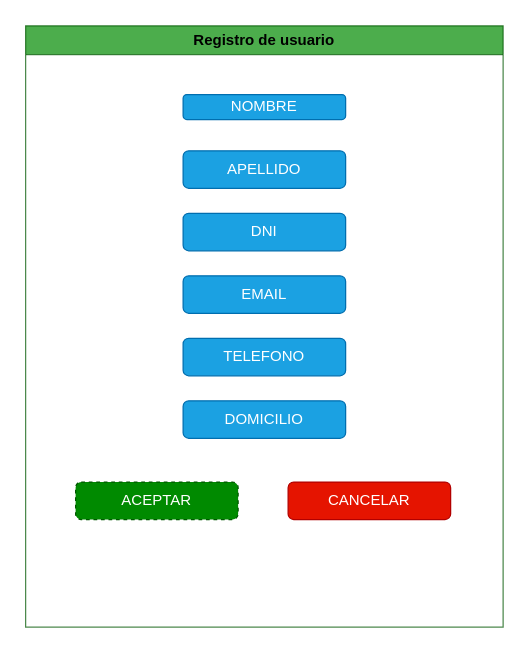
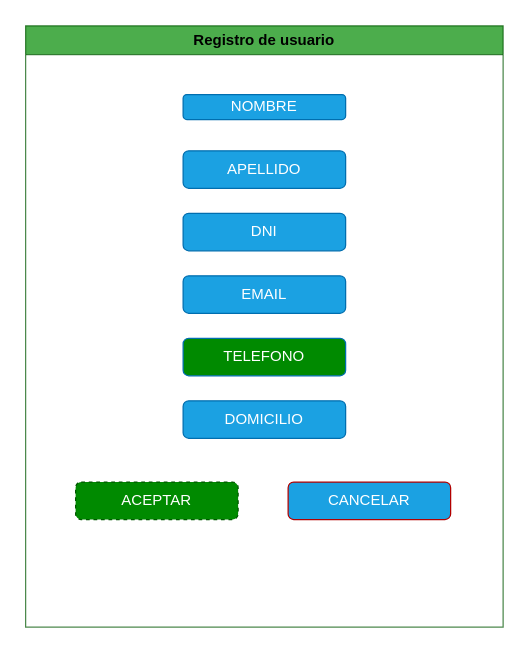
node "TELEFONO": fillcolor #1ba1e2 -> #008a00
node "CANCELAR": fillcolor #e51400 -> #1ba1e2
